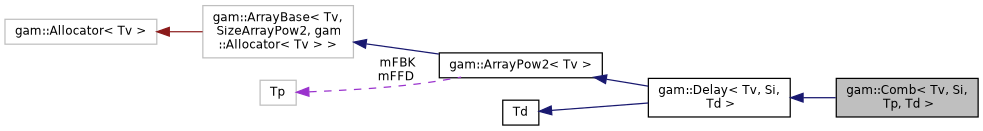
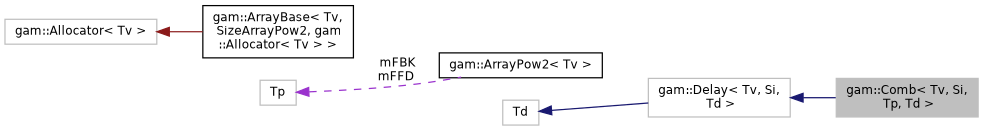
node "gam::ArrayBase< Tv, SizeArrayPow2, gam ::Allocator< Tv > >": color grey75 -> black
edge "gam::ArrayPow2< Tv >" -> "gam::ArrayBase< Tv, SizeArrayPow2, gam ::Allocator< Tv > >": removed
edge "gam::Delay< Tv, Si, Td >" -> "gam::ArrayPow2< Tv >": removed
node "gam::Delay< Tv, Si, Td >": color black -> grey75
node "gam::Comb< Tv, Si, Tp, Td >": color black -> grey75
node "Td": color black -> grey75
